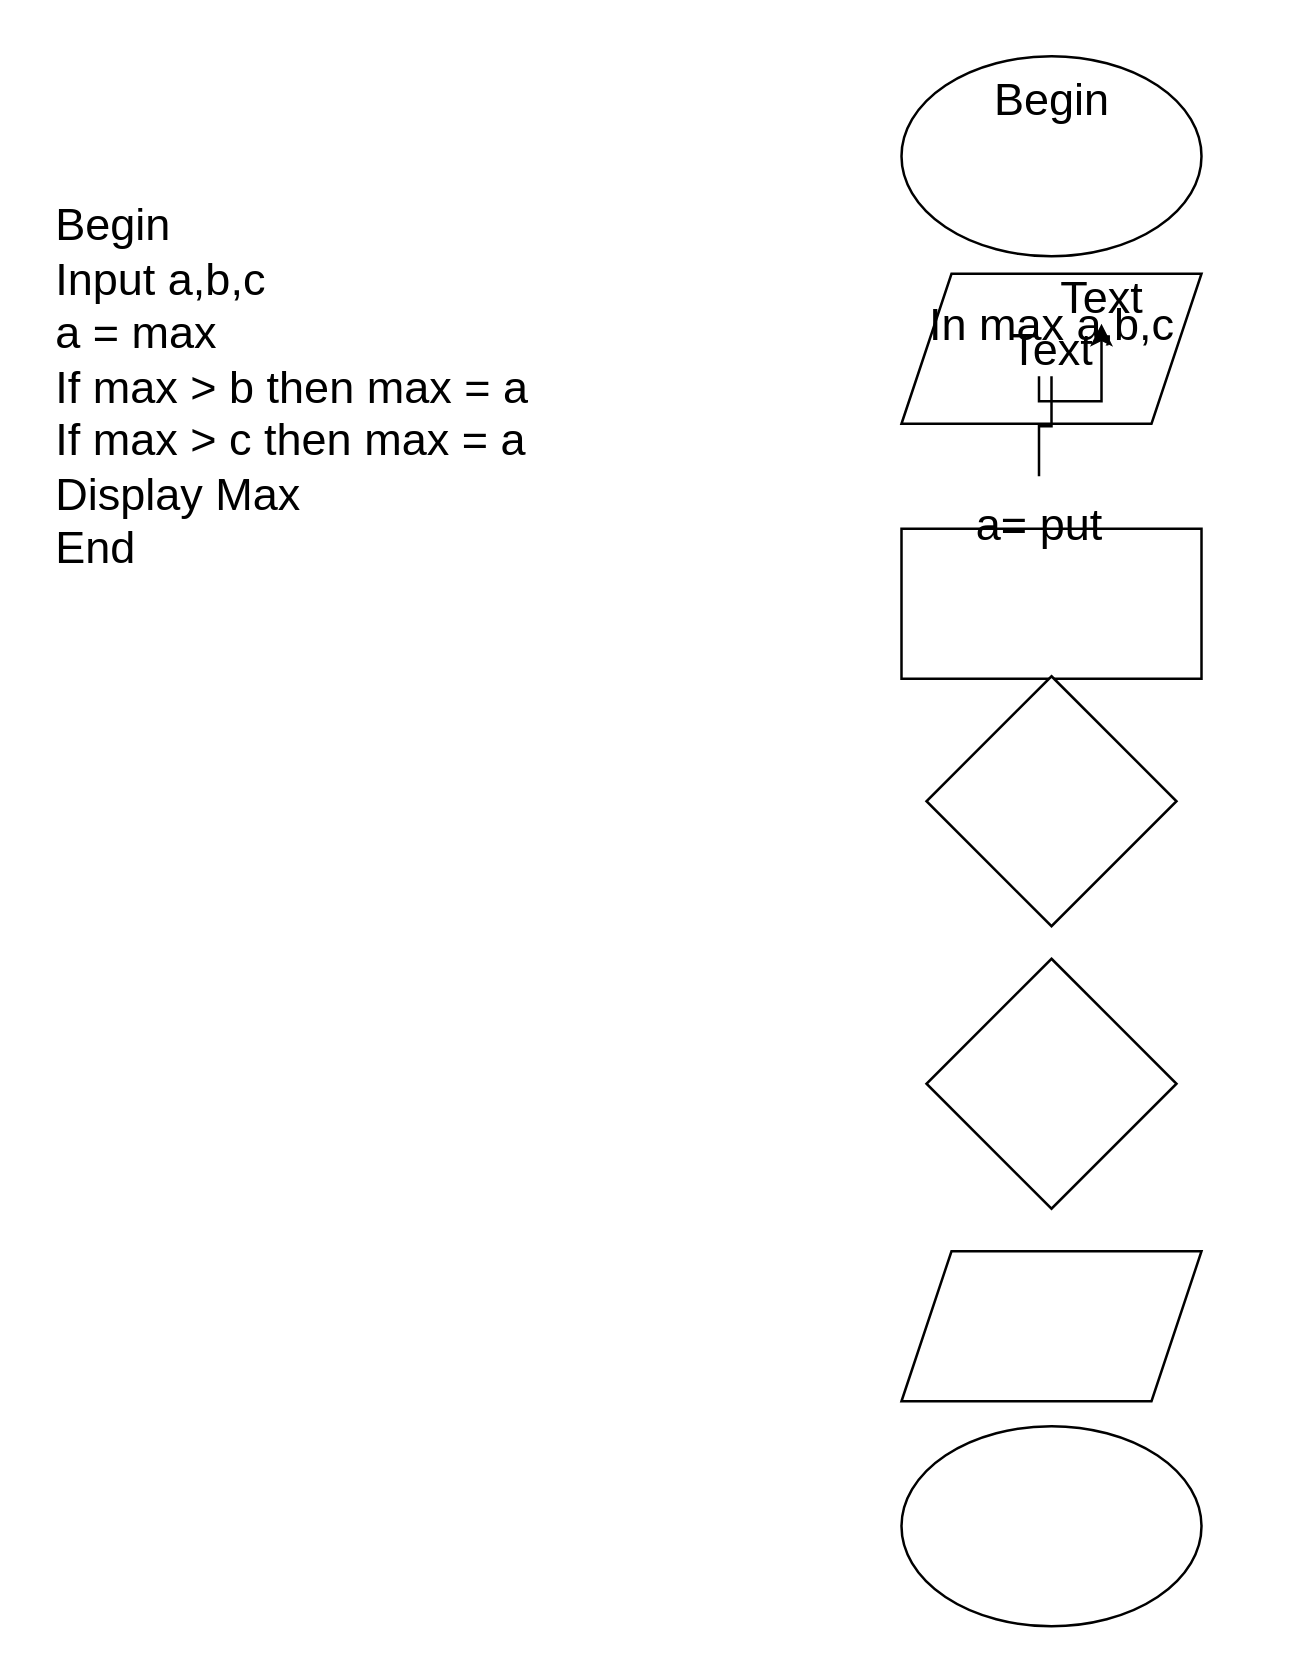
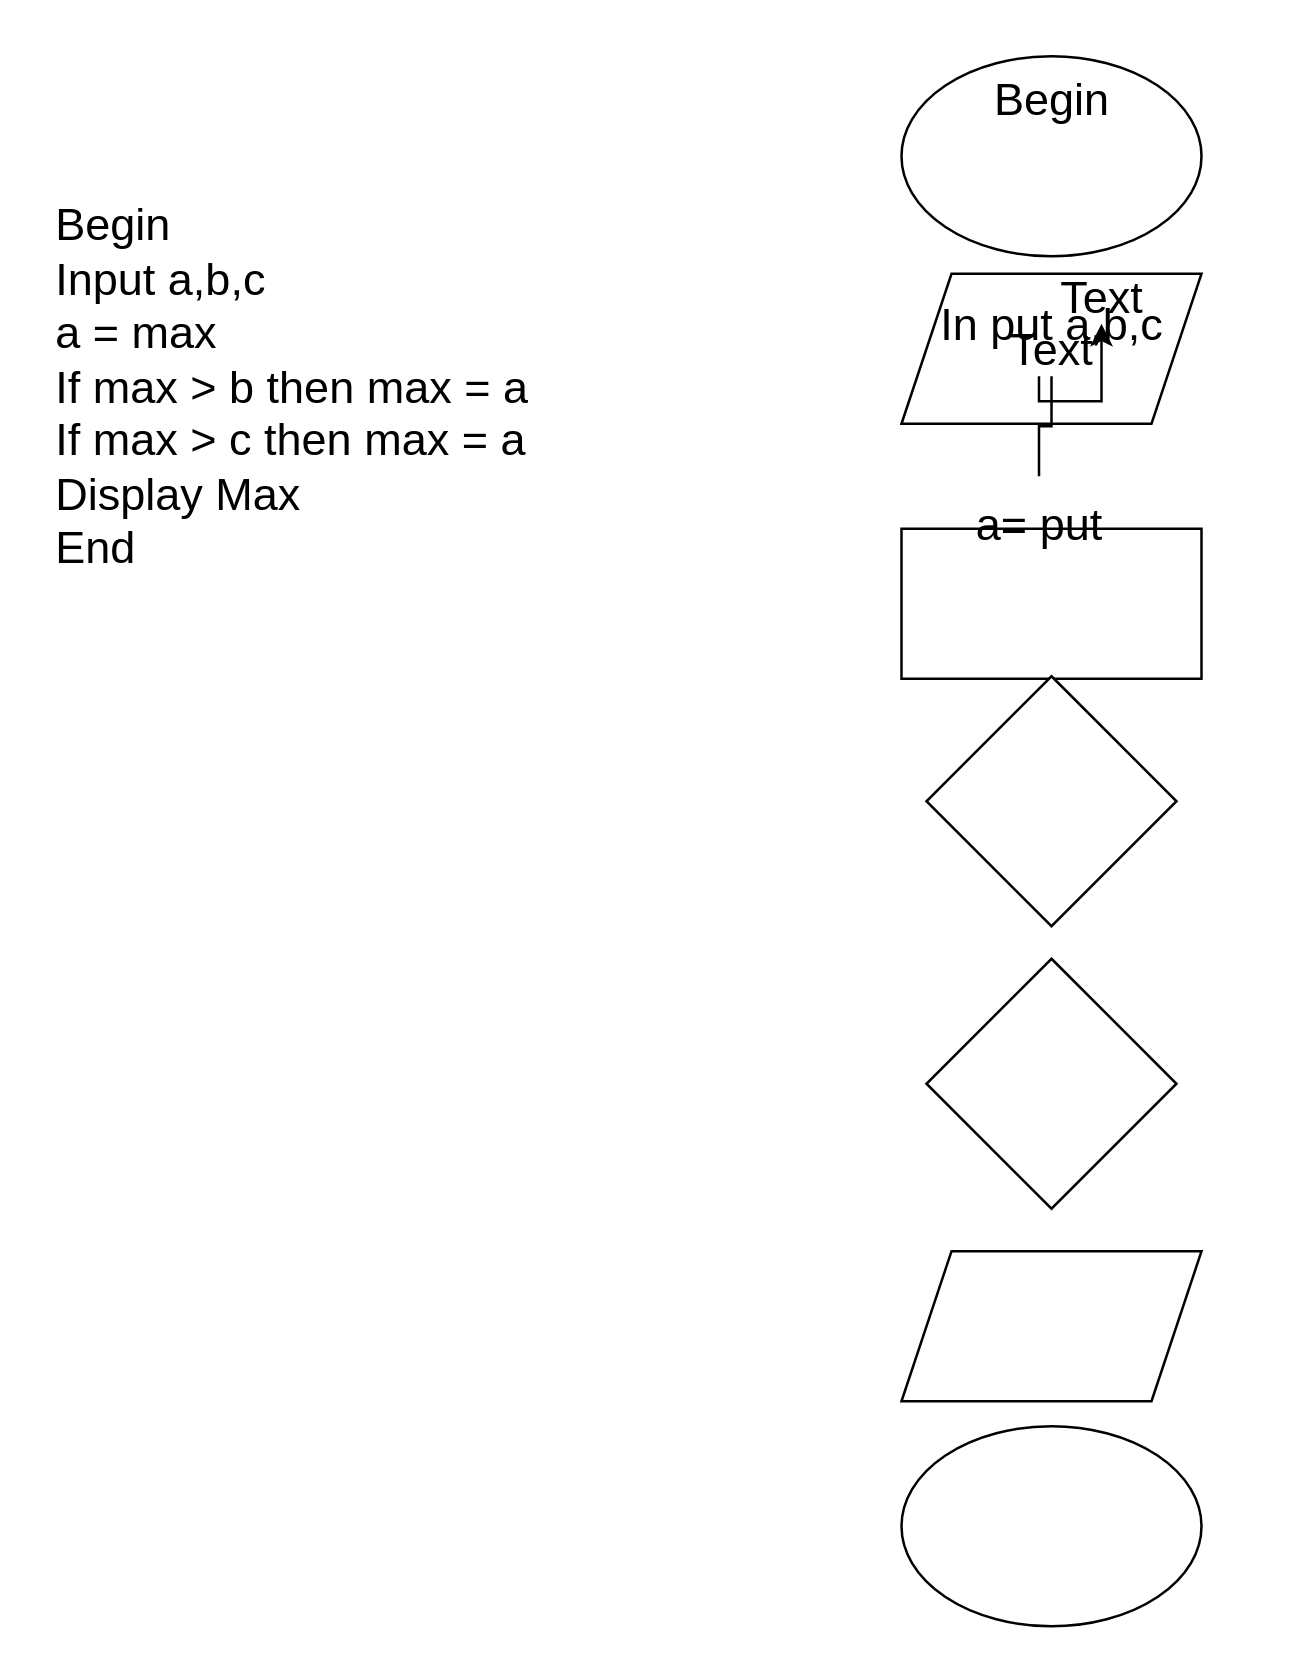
node "In max a,b,c": label "In max a,b,c" -> "In put a,b,c"
